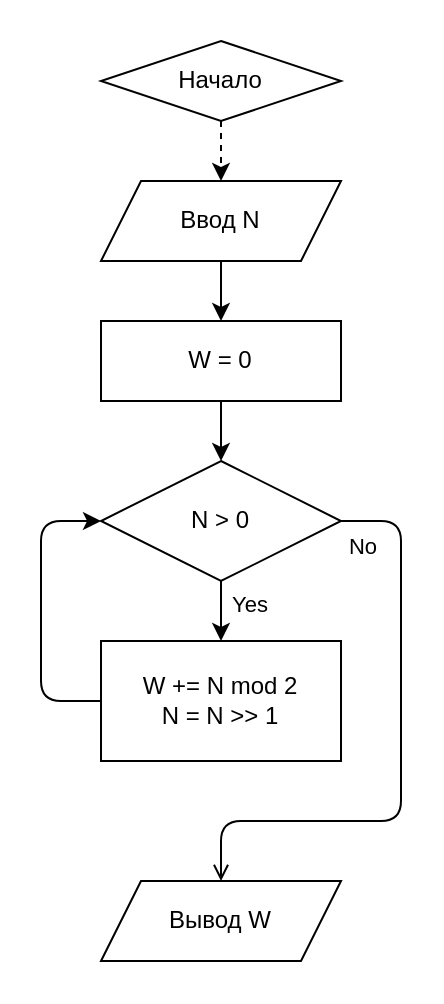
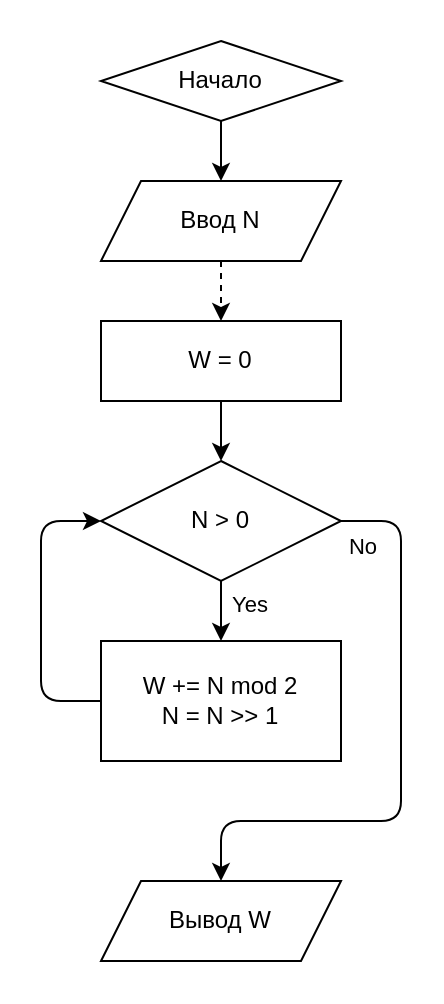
edge "Начало" -> "Ввод N": style dashed -> solid
edge "Ввод N" -> "W = 0": style solid -> dashed
edge "N > 0" -> "Вывод W": arrowhead open -> classic
